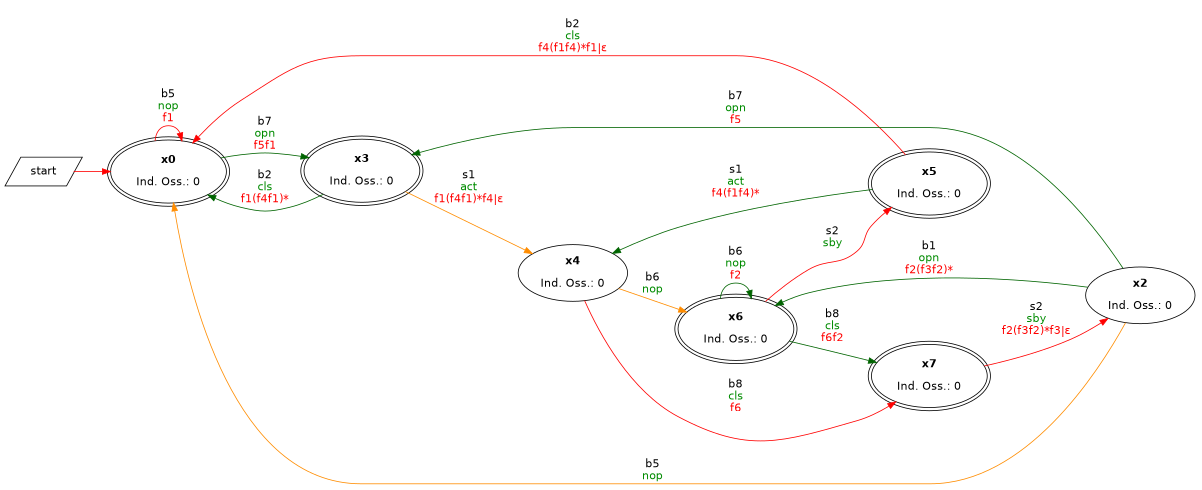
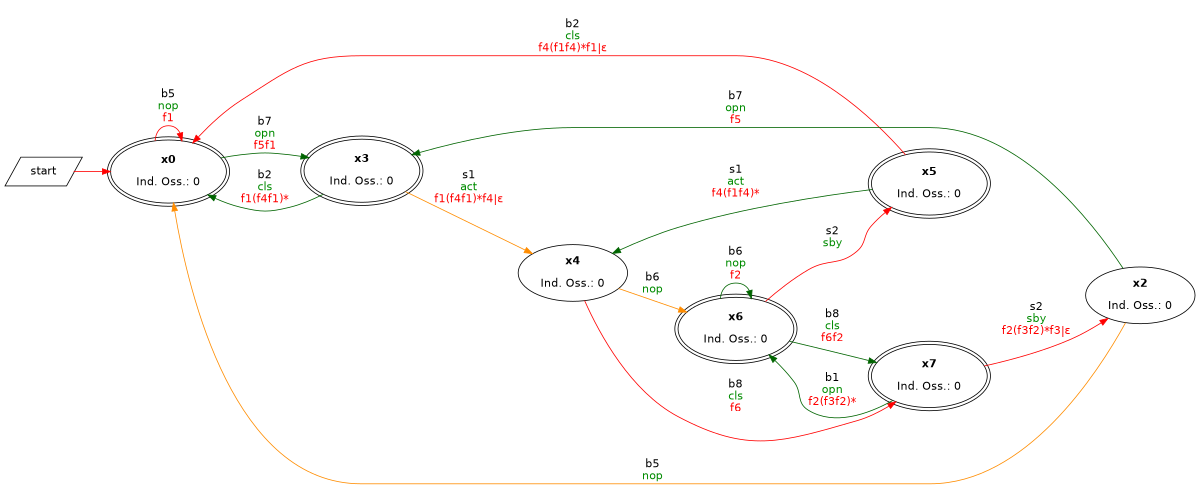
edge "x2" -> "x6": now "x7" -> "x6"
